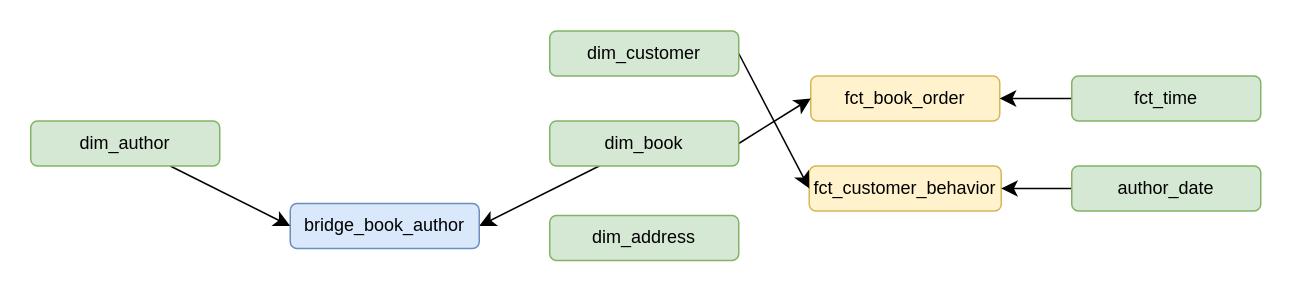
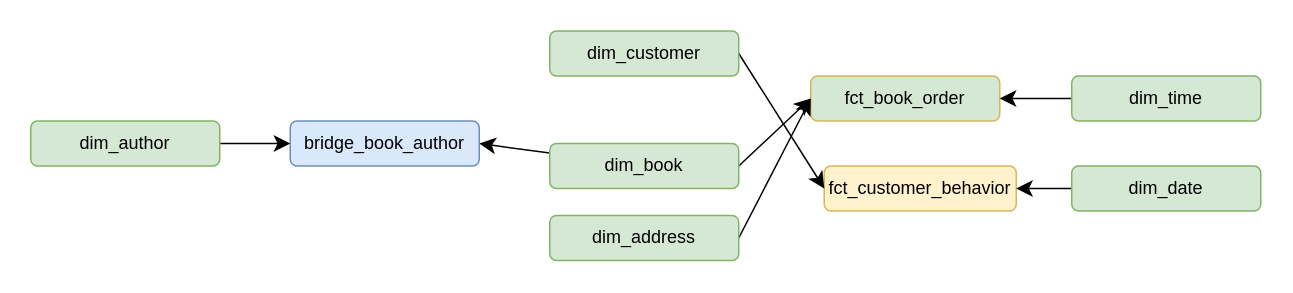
node "fct_book_order": fillcolor #fff2cc -> #d5e8d4
node "fct_time": label "fct_time" -> "dim_time"
node "dim_book": moved (644, 143) -> (644, 166)
edge "dim_address" -> "fct_book_order": added
node "fct_customer_behavior": moved (905, 188) -> (920, 188)
node "author_date": label "author_date" -> "dim_date"
node "bridge_book_author": moved (385, 226) -> (385, 143)
